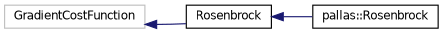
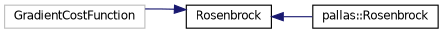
edge "Rosenbrock" -> "GradientCostFunction": reversed
